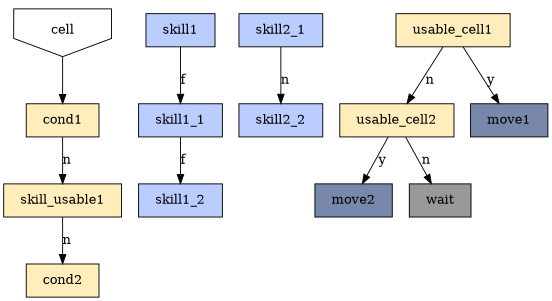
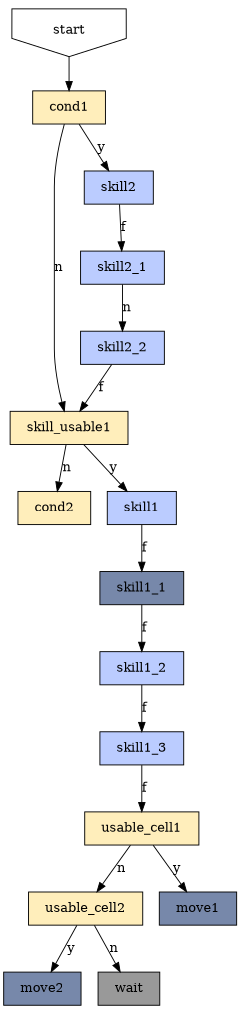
node "cell": label "cell" -> "start"
node "skill1_1": fillcolor #bbccff -> #7788aa
node "skill2": added
edge "skill2_2" -> "skill_usable1": added, label "f"
edge "skill_usable1" -> "skill1": added, label "y"
node "skill1_3": added
